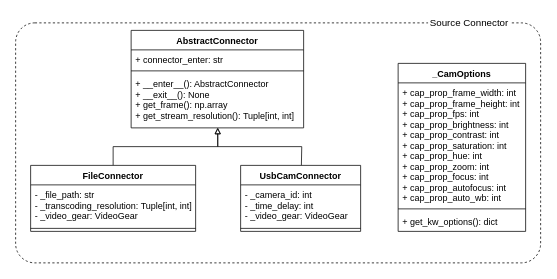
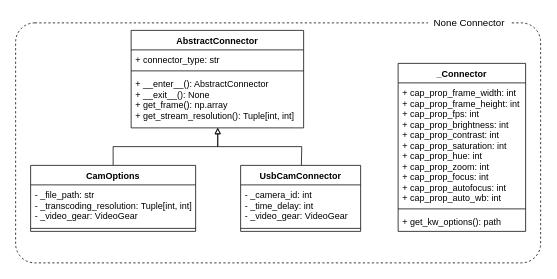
node "Source Connector": label "Source Connector" -> "None Connector"
node "+ connector_enter: str": label "+ connector_enter: str" -> "+ connector_type: str"
node "_CamOptions": label "_CamOptions" -> "_Connector"
node "FileConnector": label "FileConnector" -> "CamOptions"
node "+ get_kw_options(): dict": label "+ get_kw_options(): dict" -> "+ get_kw_options(): path"
